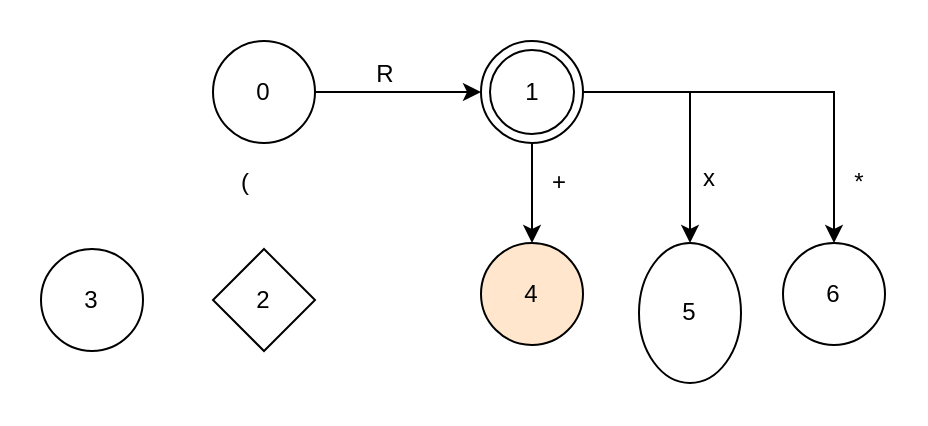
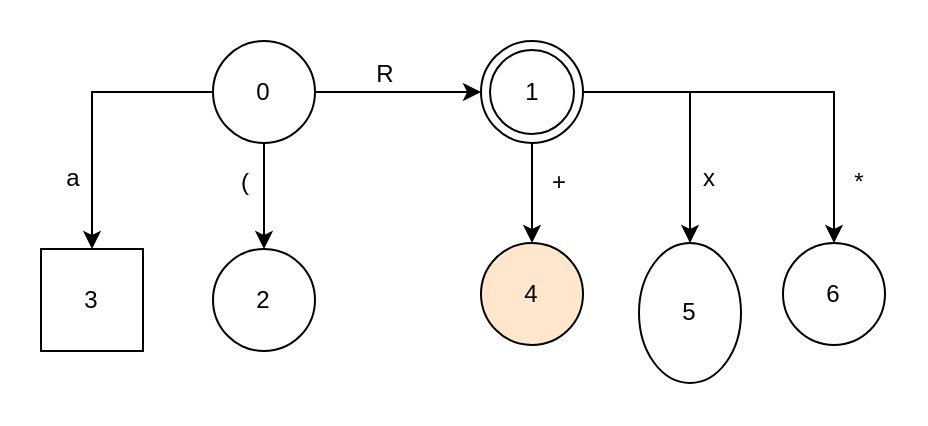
edge "0" -> "3": added
node "a": added
edge "0" -> "2": added
node "3": shape ellipse -> rectangle
node "2": shape diamond -> ellipse
